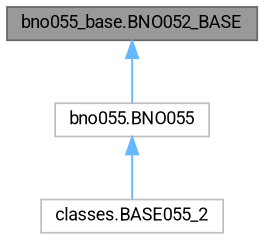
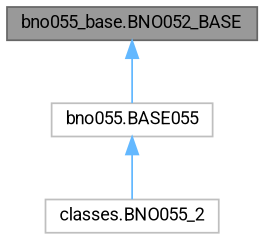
node "bno055.BNO055": label "bno055.BNO055" -> "bno055.BASE055"
node "classes.BASE055_2": label "classes.BASE055_2" -> "classes.BNO055_2"
